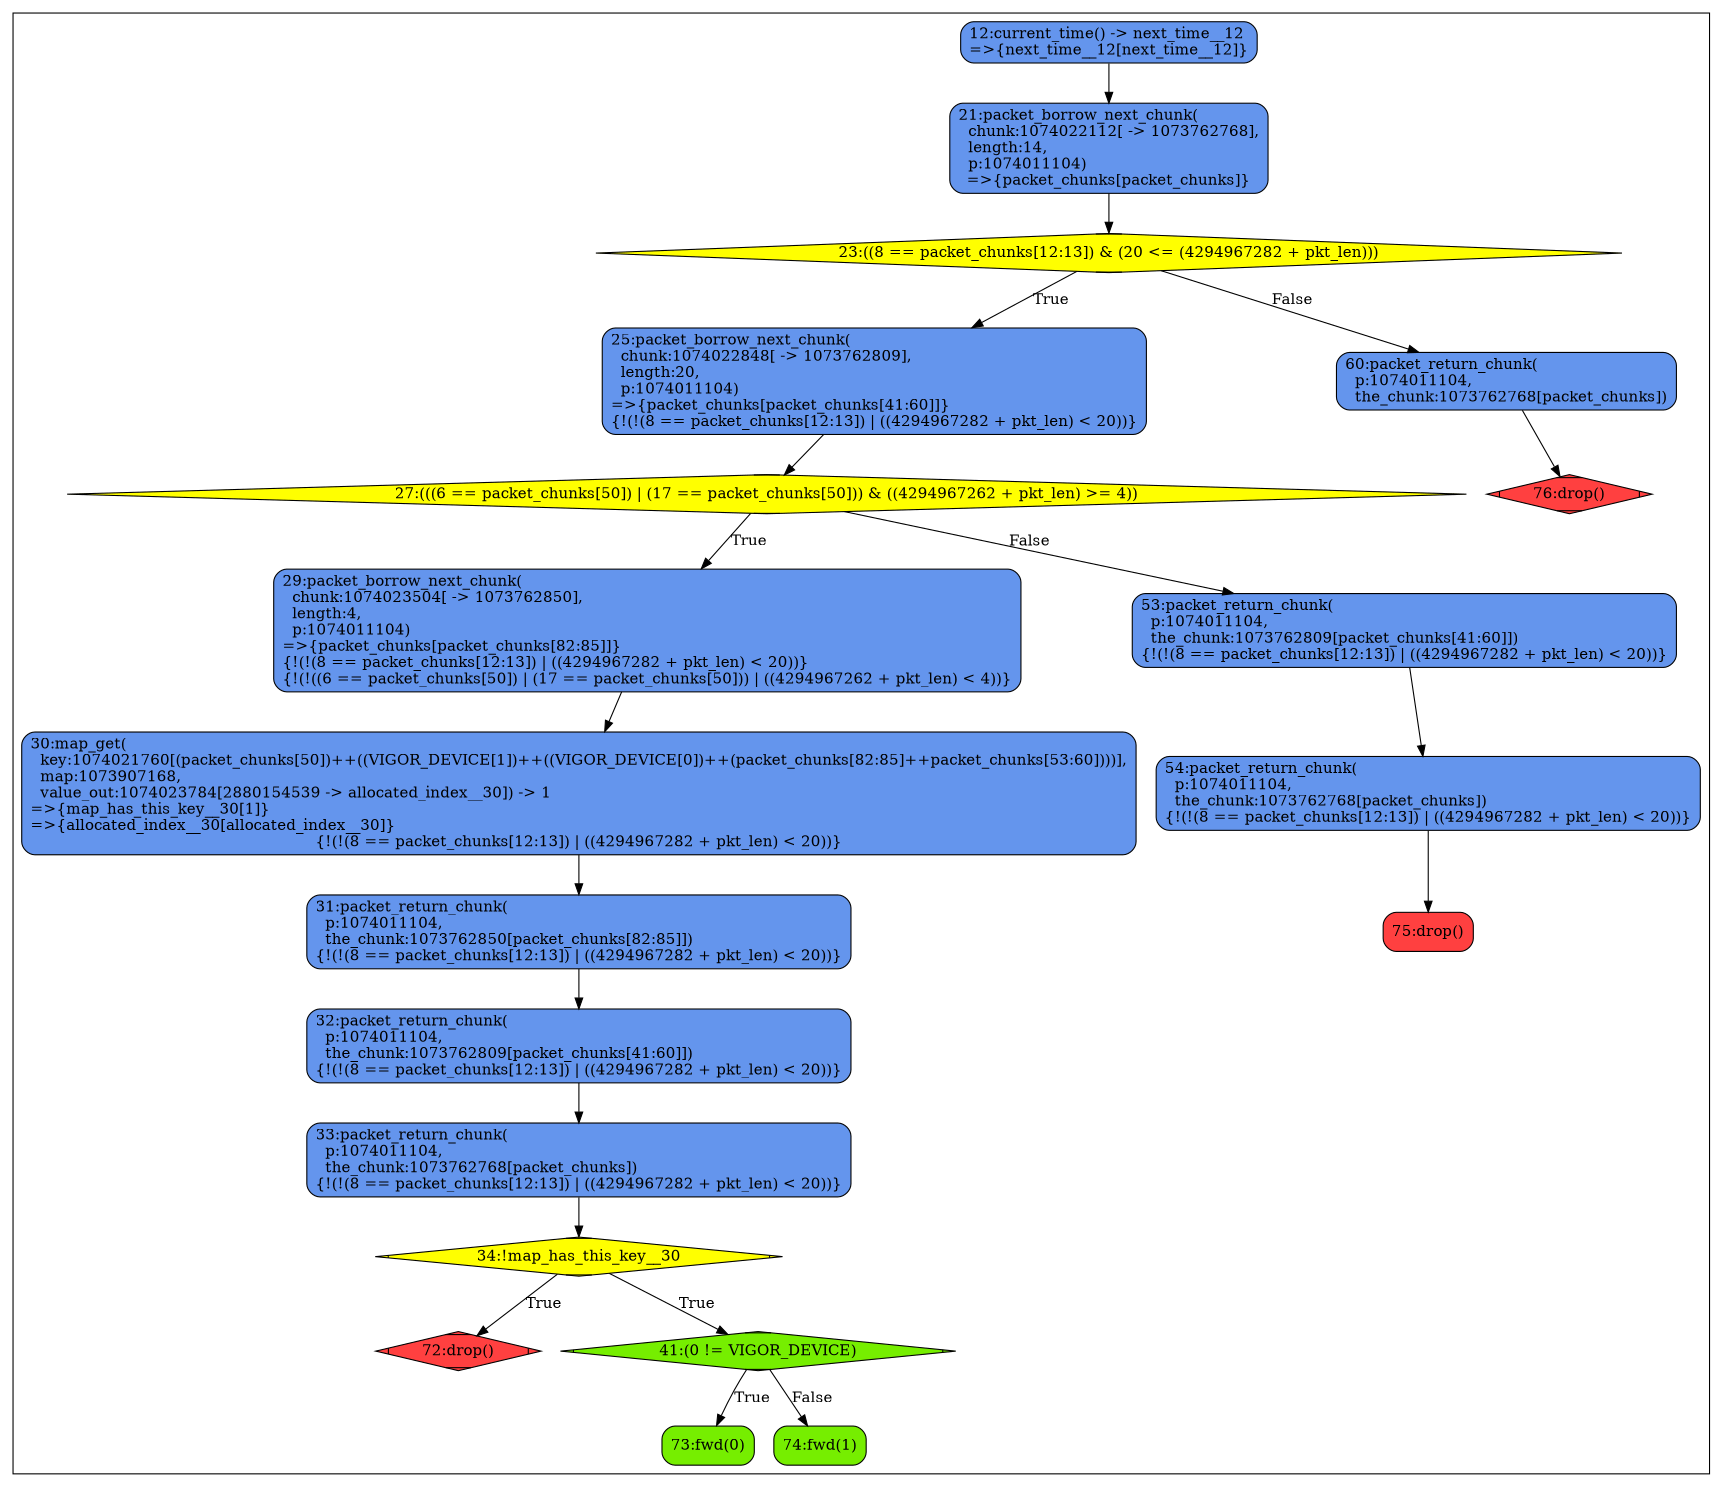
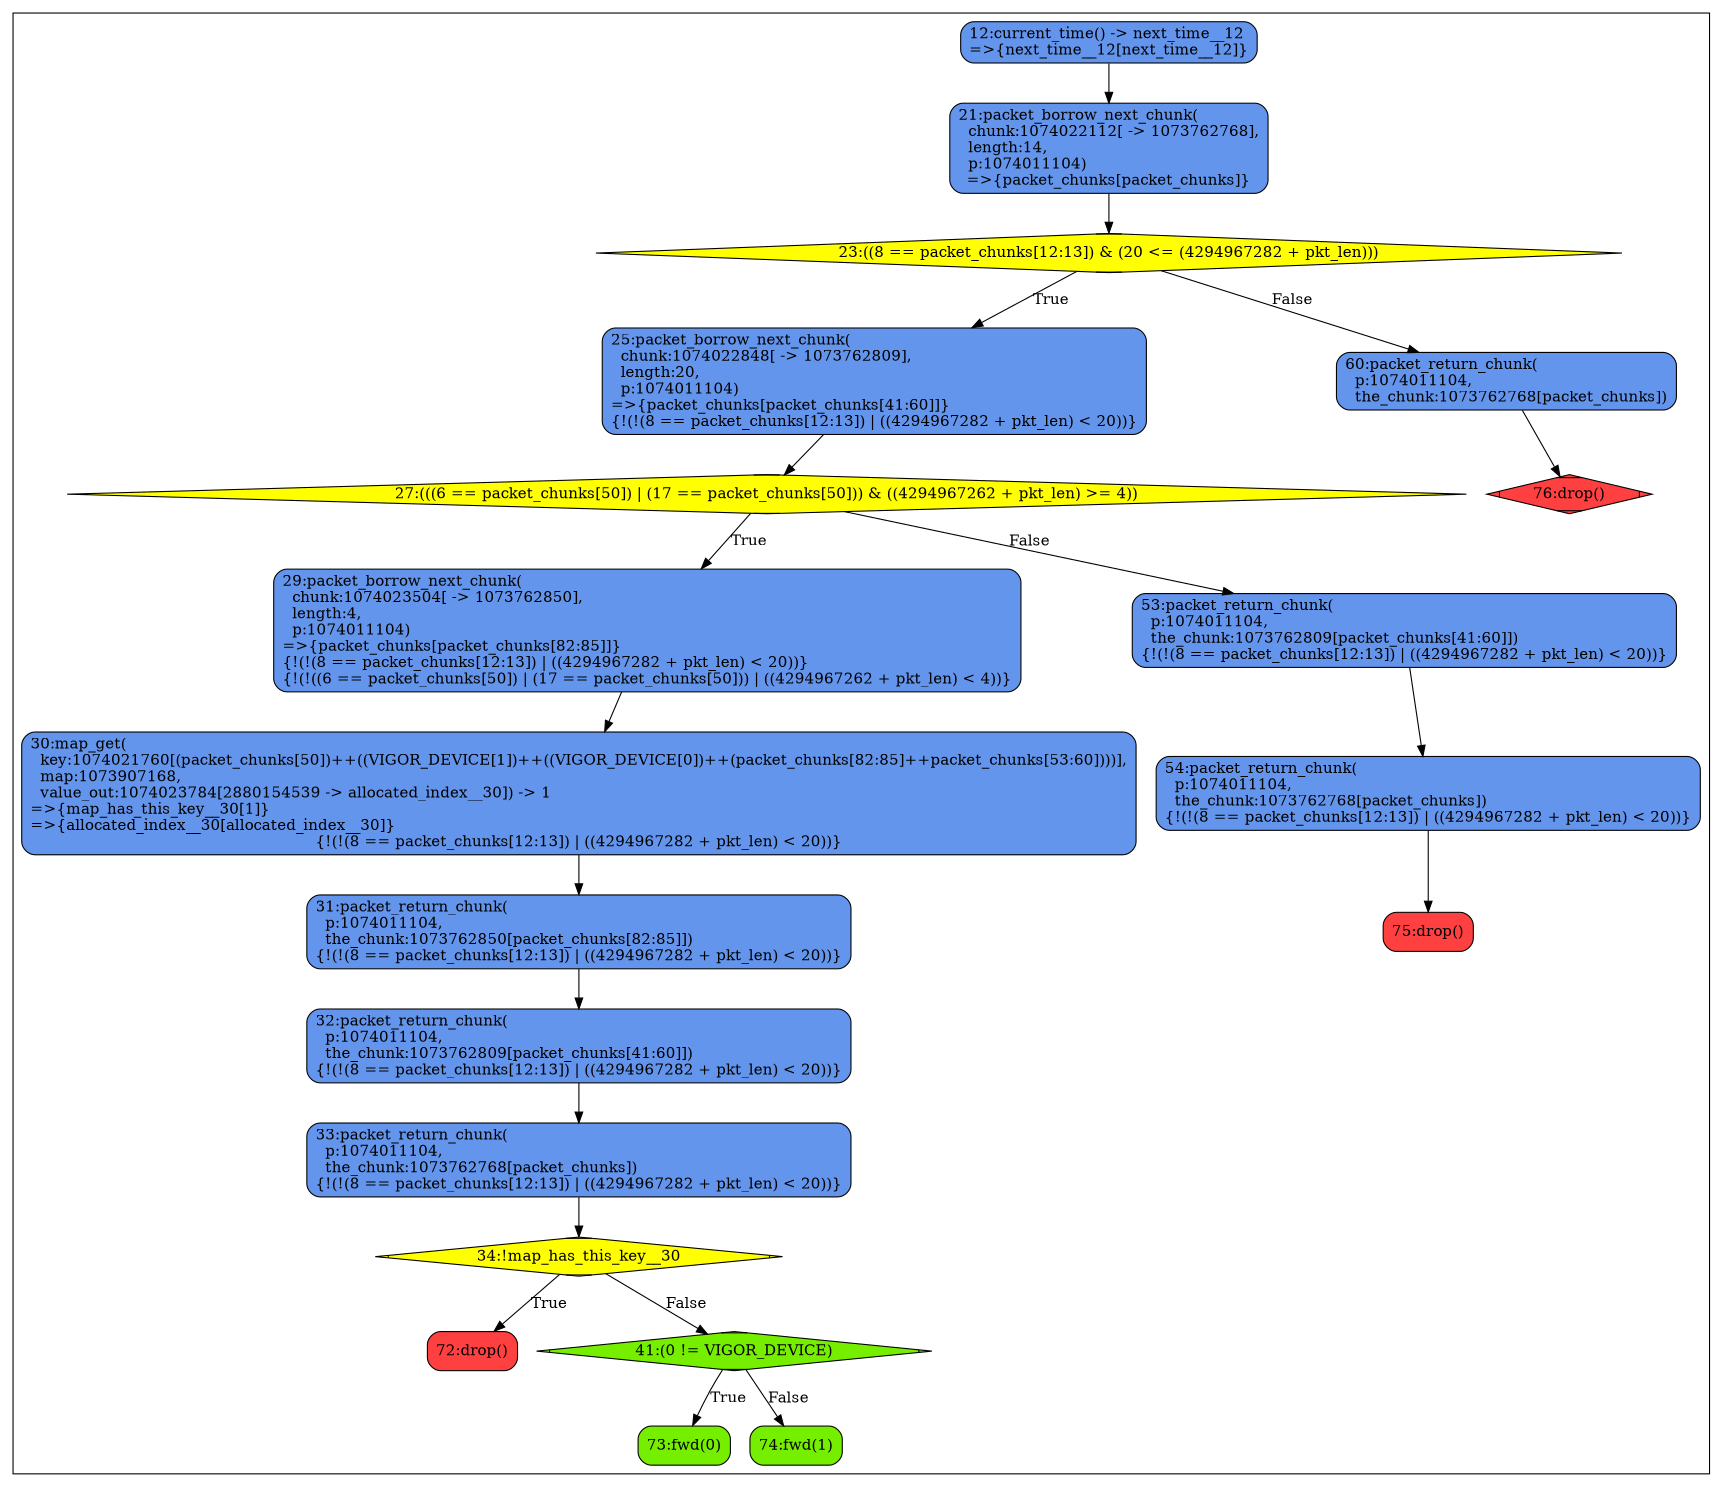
edge "34:!map_has_this_key__30" -> "41:(0 != VIGOR_DEVICE)": label "True" -> "False"
node "72:drop()": shape Mdiamond -> box
